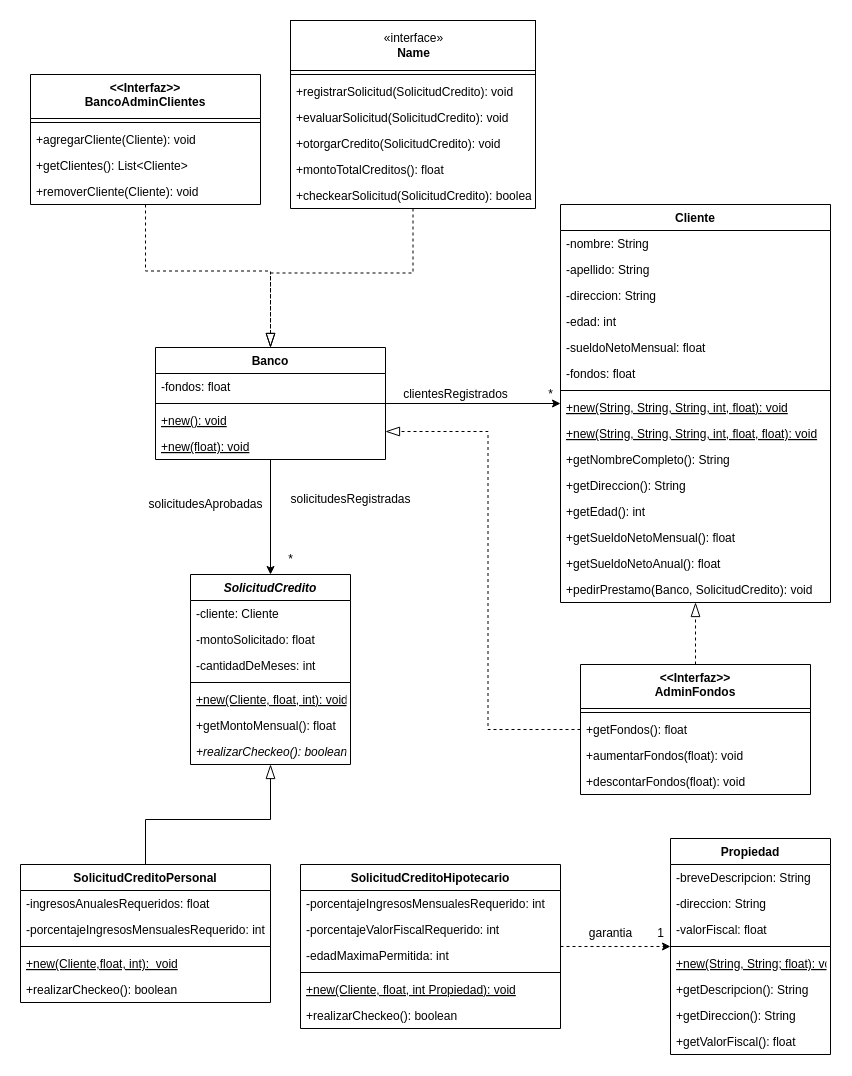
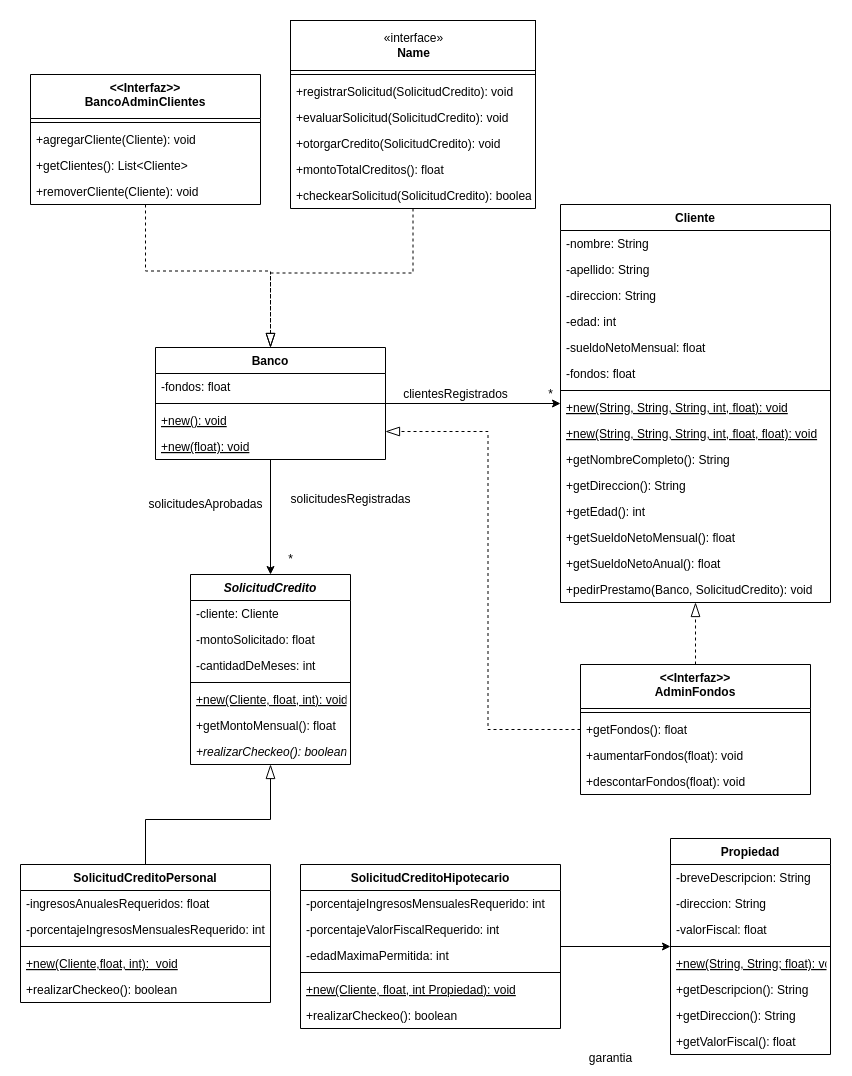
node "garantia": moved (611, 934) -> (611, 1059)
node "1": removed
edge "SolicitudCreditoHipotecario" -> "Propiedad": style dashed -> solid
